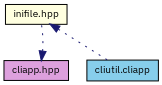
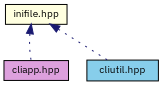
edge "inifile.hpp" -> "cliapp.hpp": reversed
node "cliutil.cliapp": label "cliutil.cliapp" -> "cliutil.hpp"
